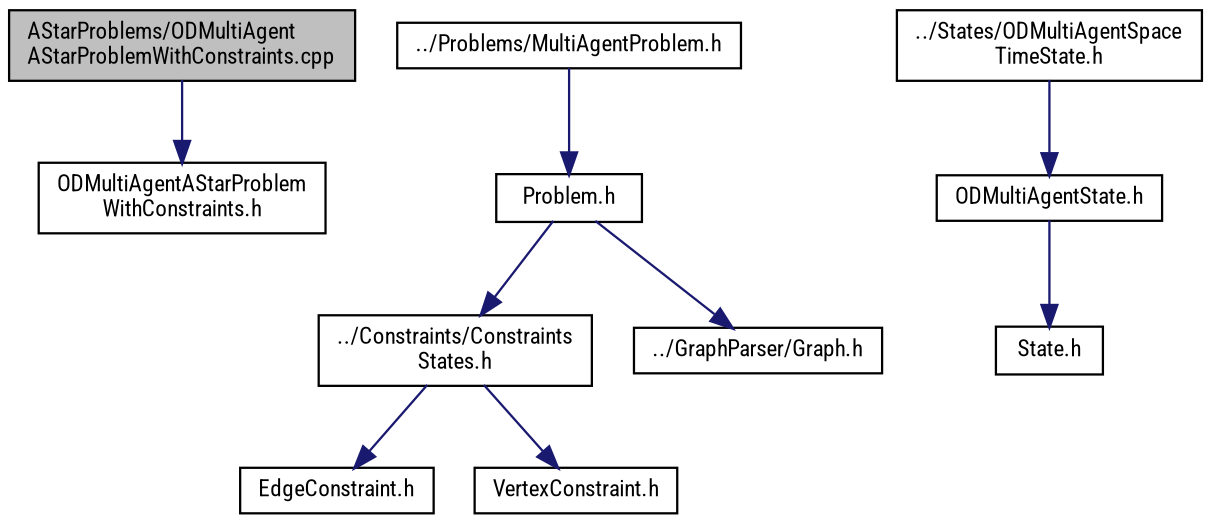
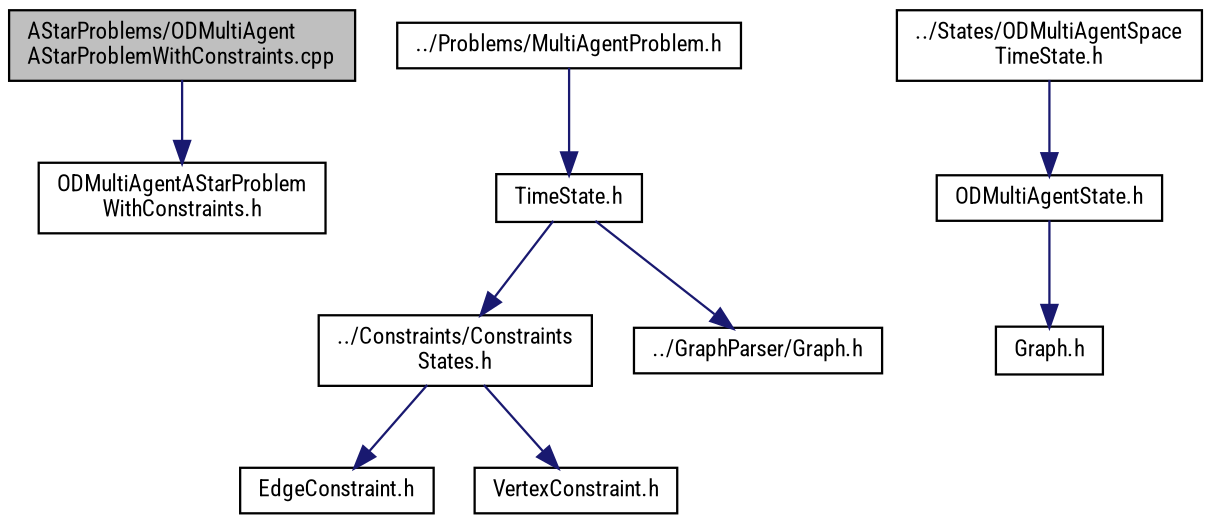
node "Problem.h": label "Problem.h" -> "TimeState.h"
node "State.h": label "State.h" -> "Graph.h"
